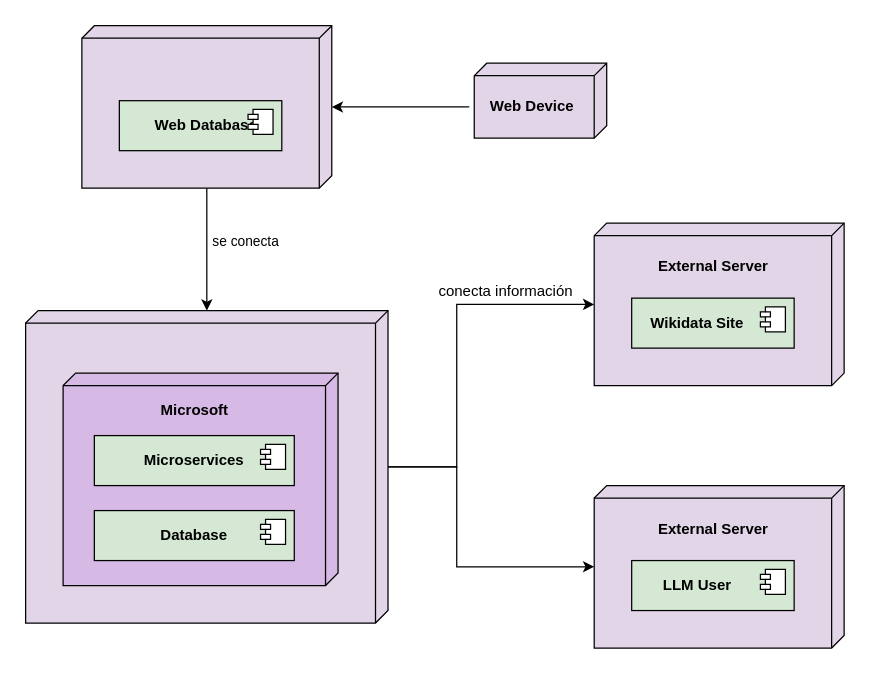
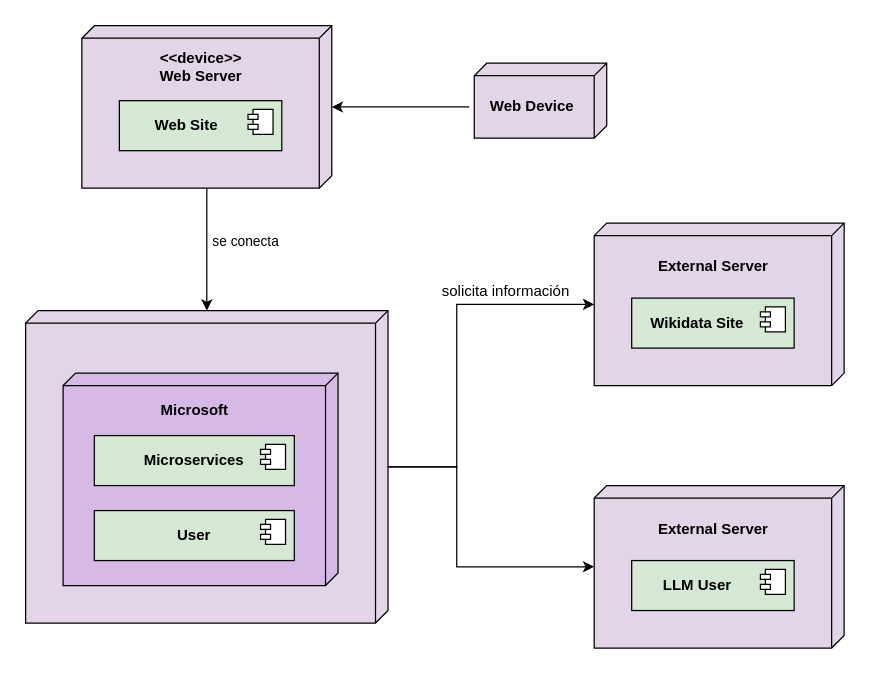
node "<<device>> Web Server": added
node "Web Database": label "Web Database" -> "Web Site"
node "conecta información": label "conecta información" -> "solicita información"
node "Database": label "Database" -> "User"
